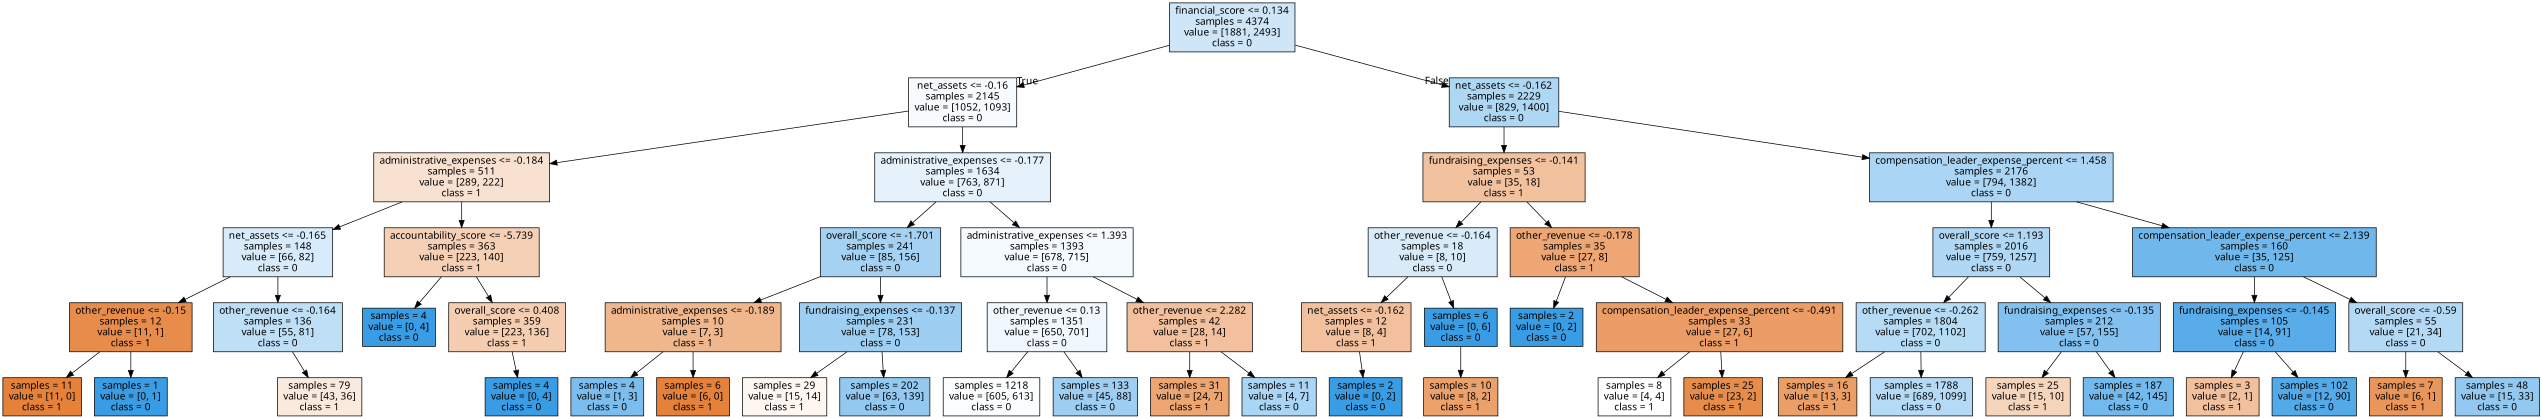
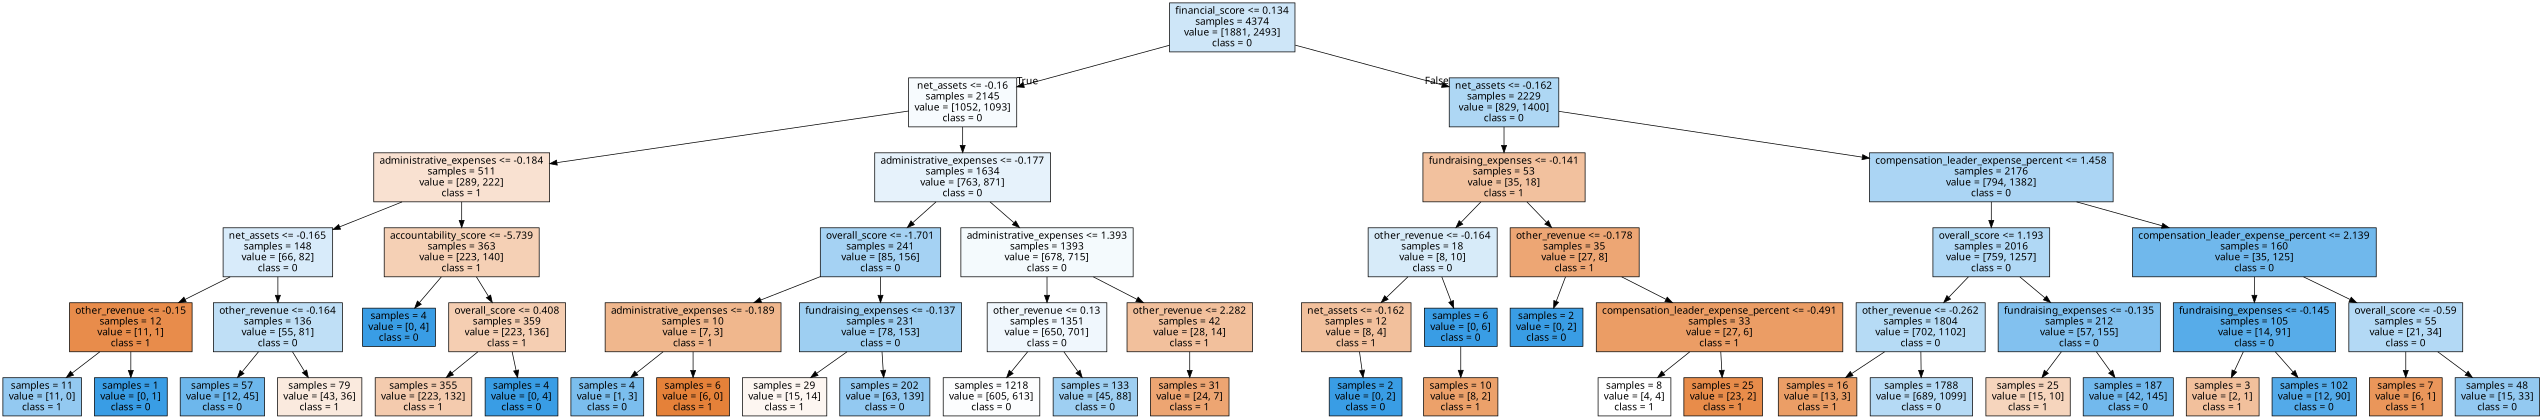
node "samples = 11 value = [11, 0] class = 1": fillcolor #e58139ff -> #399de58b
node "samples = 57 value = [12, 45] class = 0": added
node "samples = 355 value = [223, 132] class = 1": added
node "samples = 11 value = [4, 7] class = 0": removed
